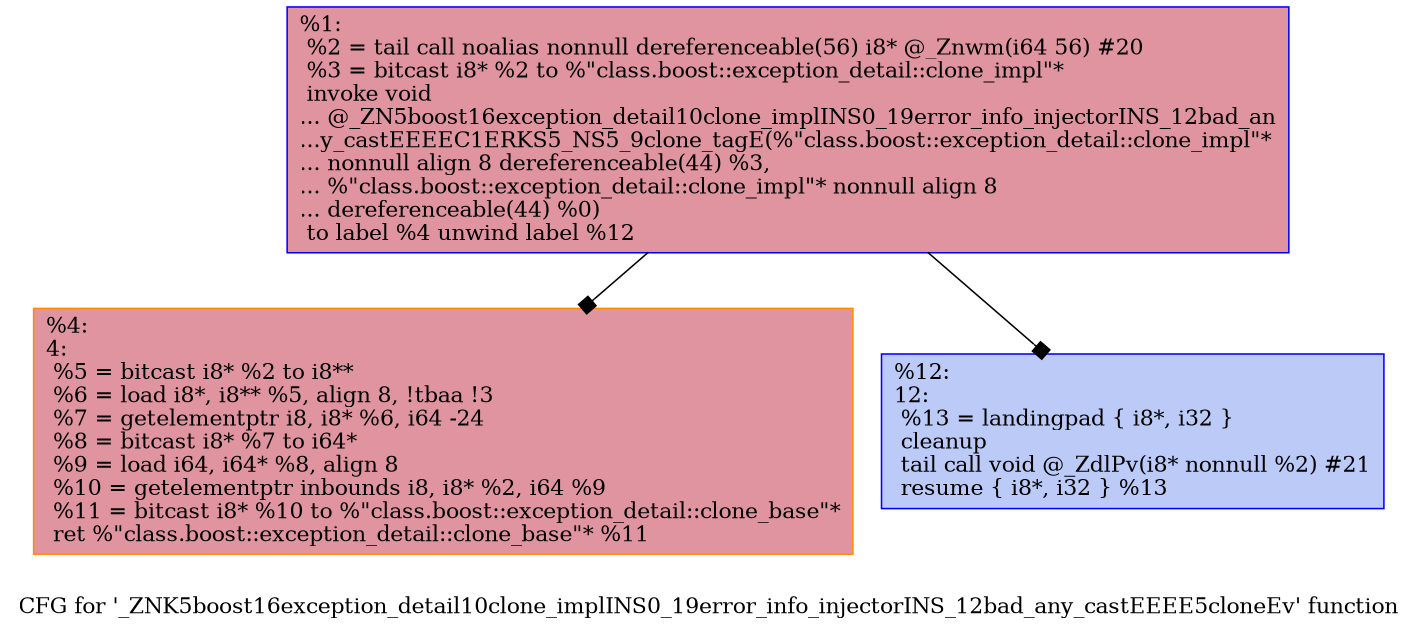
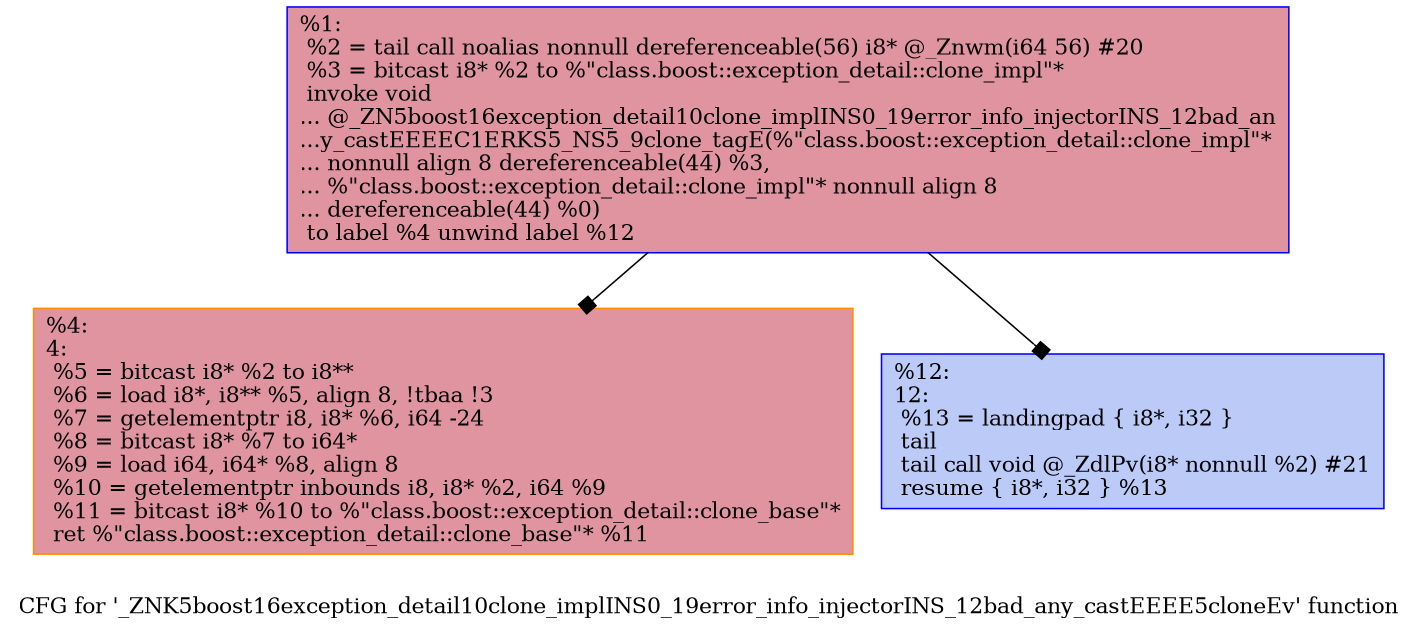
node "%12:": text "cleanup" -> "tail"
